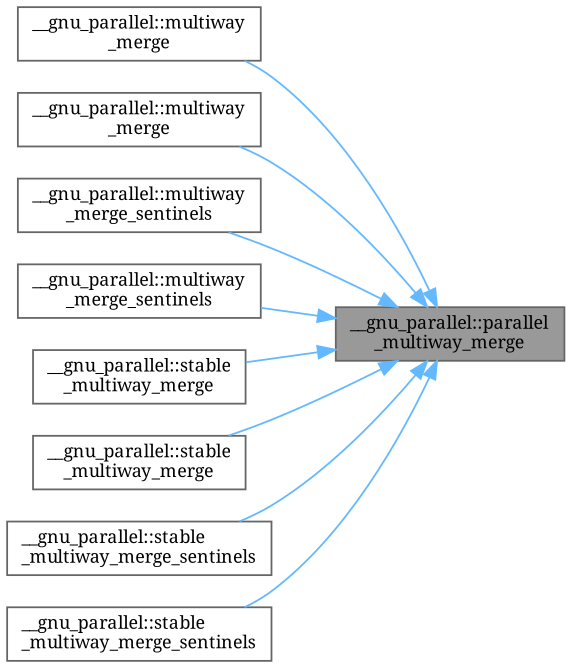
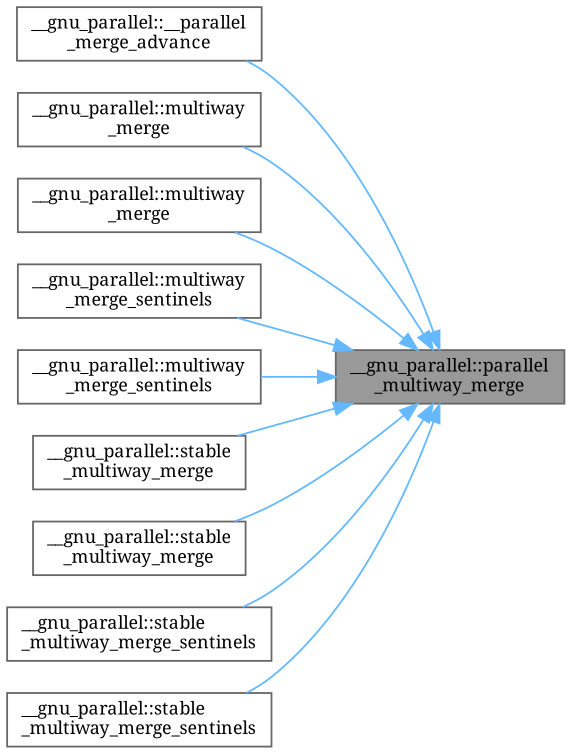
node "__gnu_parallel::__parallel _merge_advance": added
